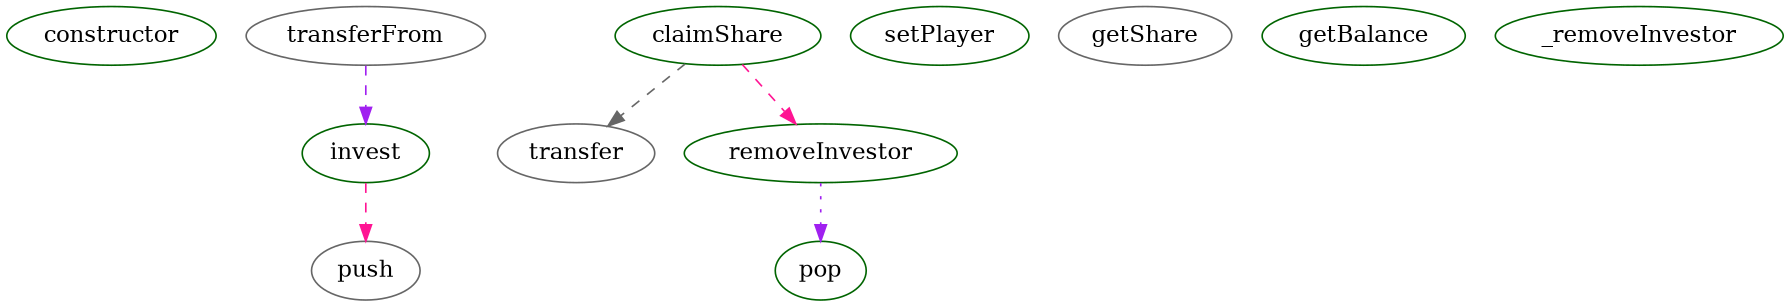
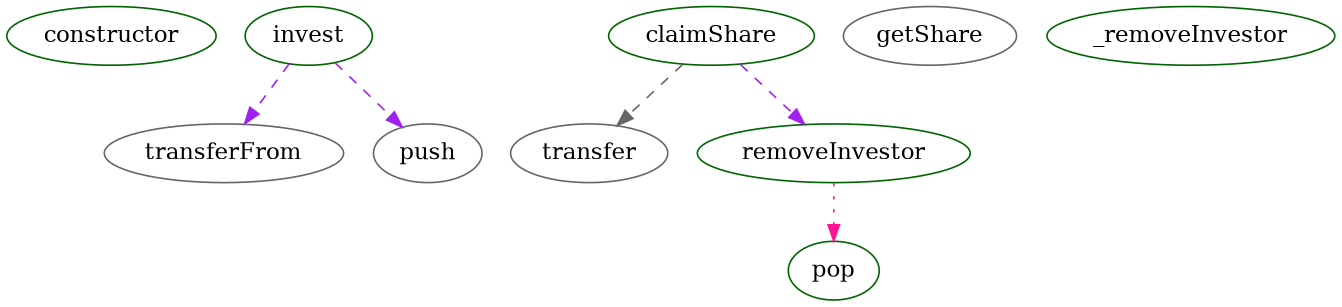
node "setPlayer": removed
node "getBalance": removed
edge "transferFrom" -> "invest": reversed
edge "claimShare" -> "removeInvestor": color deeppink -> purple
edge "invest" -> "push": color deeppink -> purple
edge "removeInvestor" -> "pop": color purple -> deeppink
